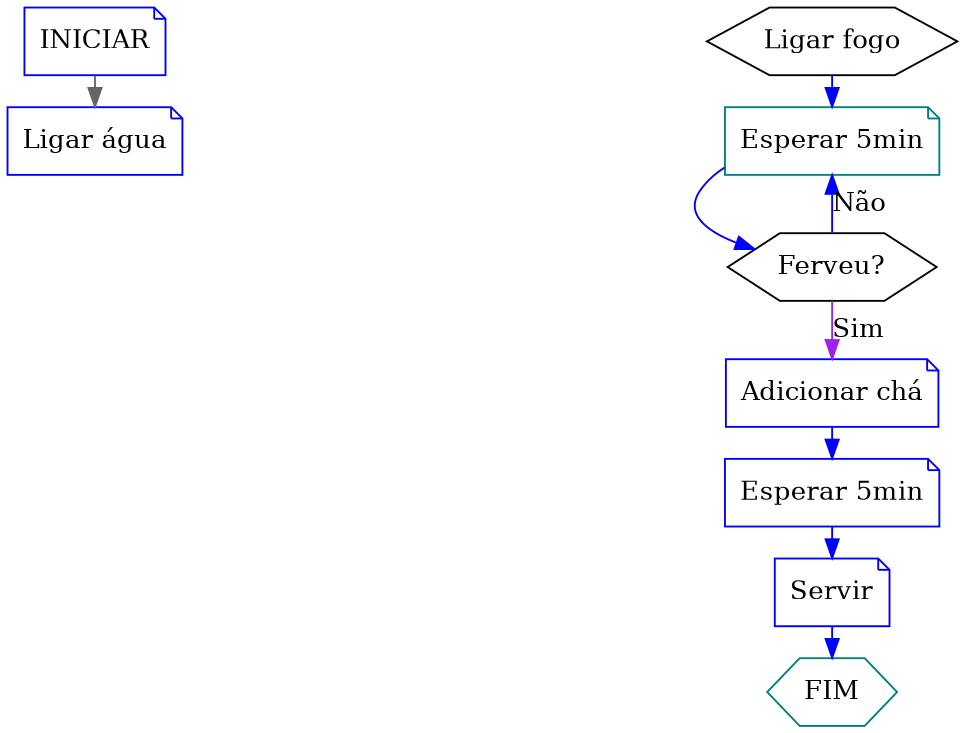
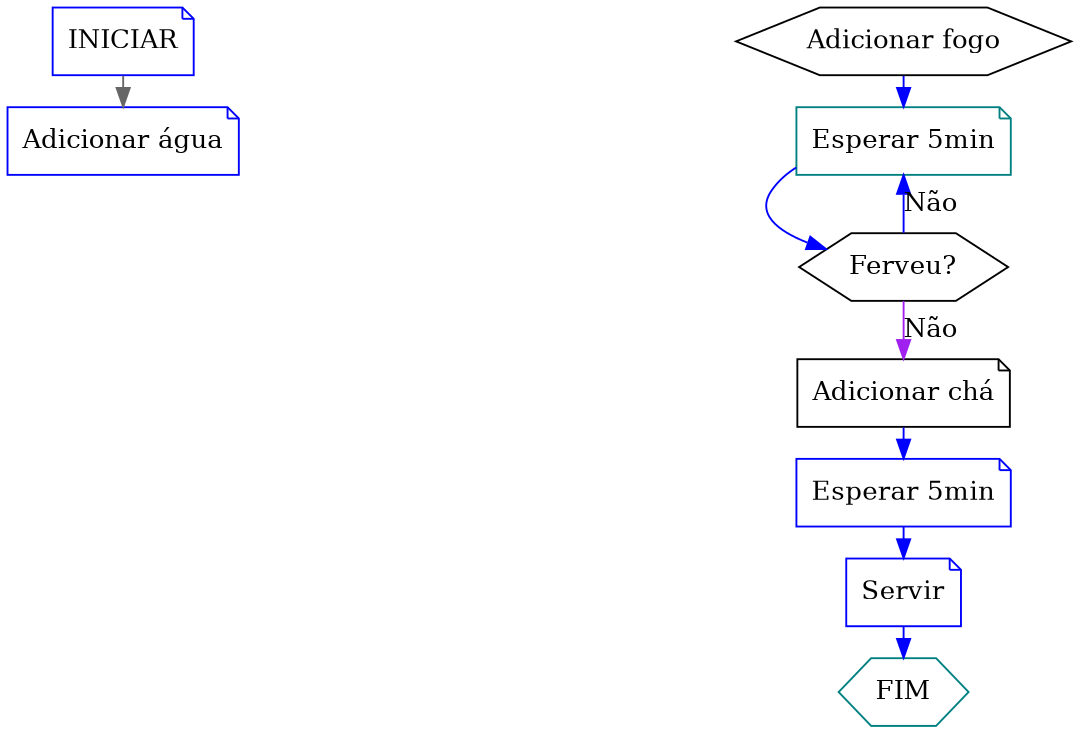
node "Ligar fogo": label "Ligar fogo" -> "Adicionar fogo"
node "Ligar água": label "Ligar água" -> "Adicionar água"
edge "Ferveu?" -> "Adicionar chá": label "Sim" -> "Não"
node "Adicionar chá": color blue -> black
